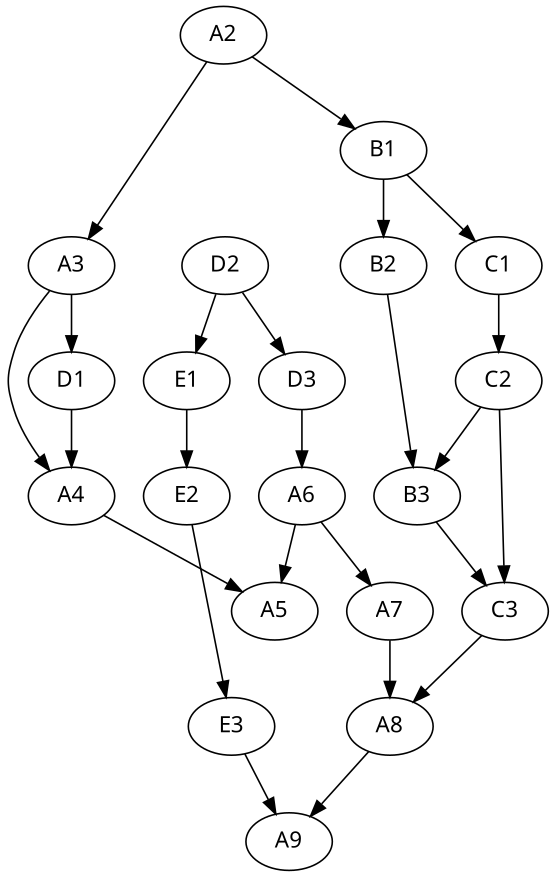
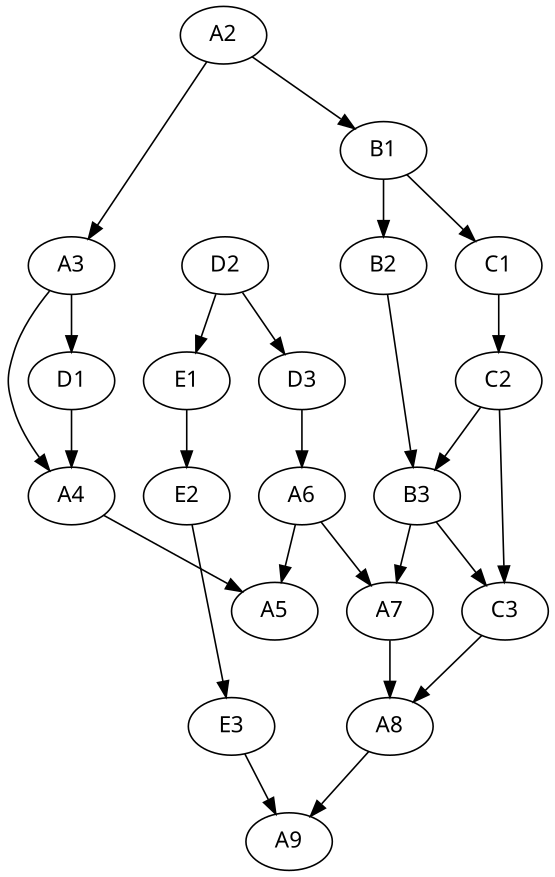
edge "B3" -> "A7": added
